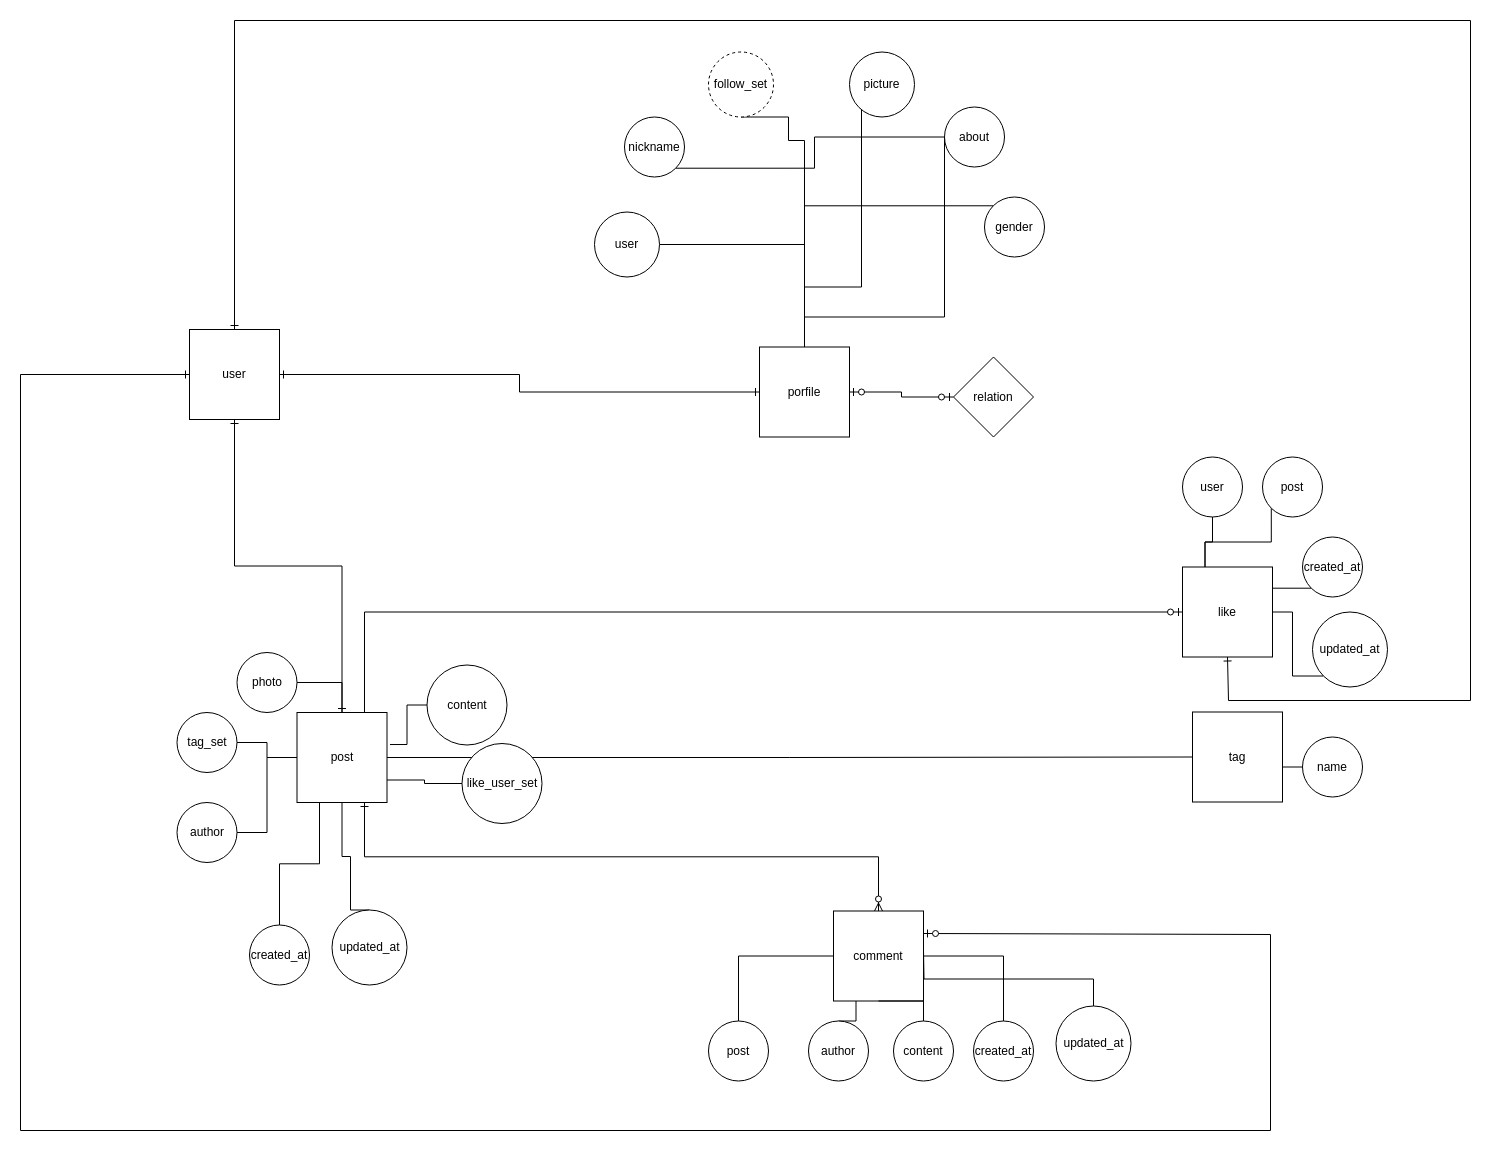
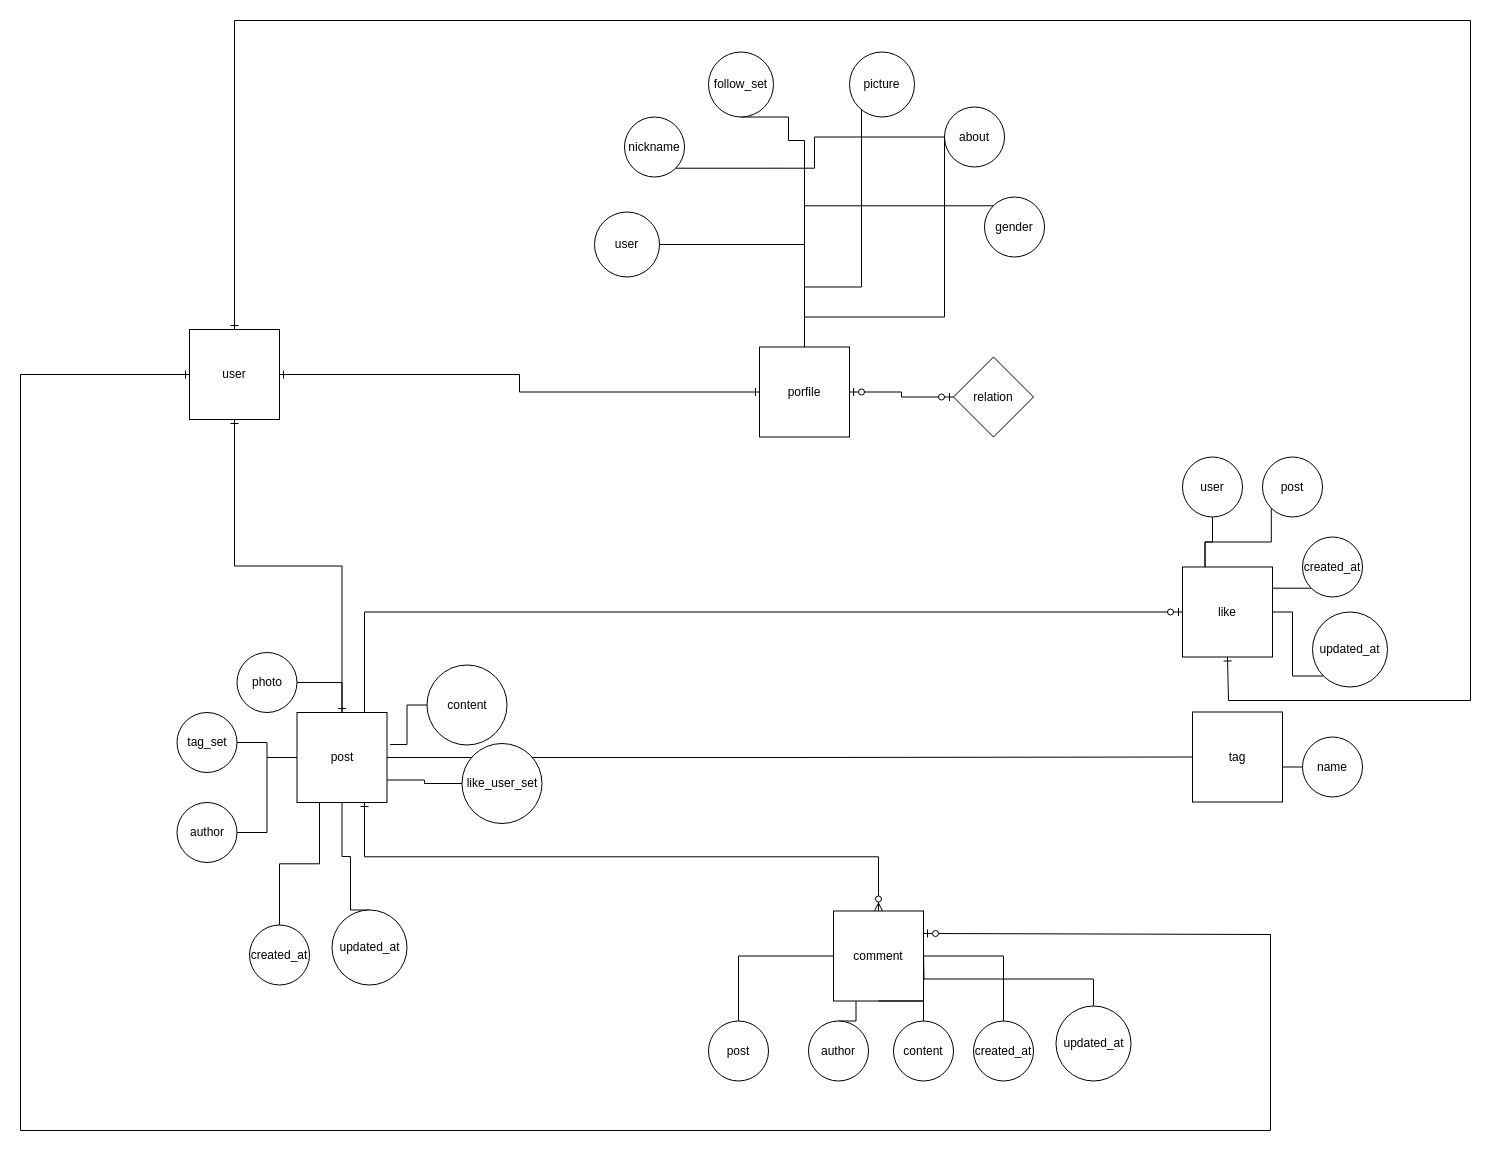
node "follow_set": style dashed -> solid
